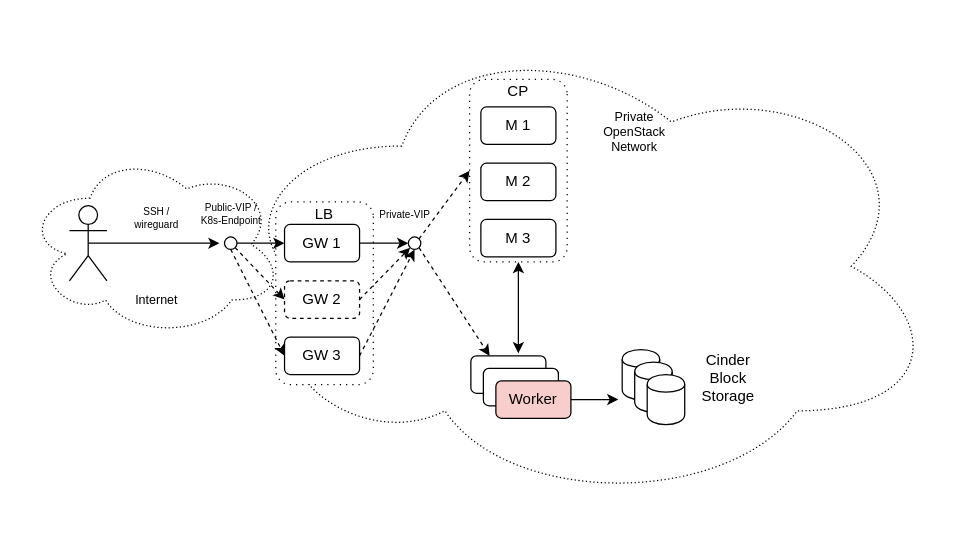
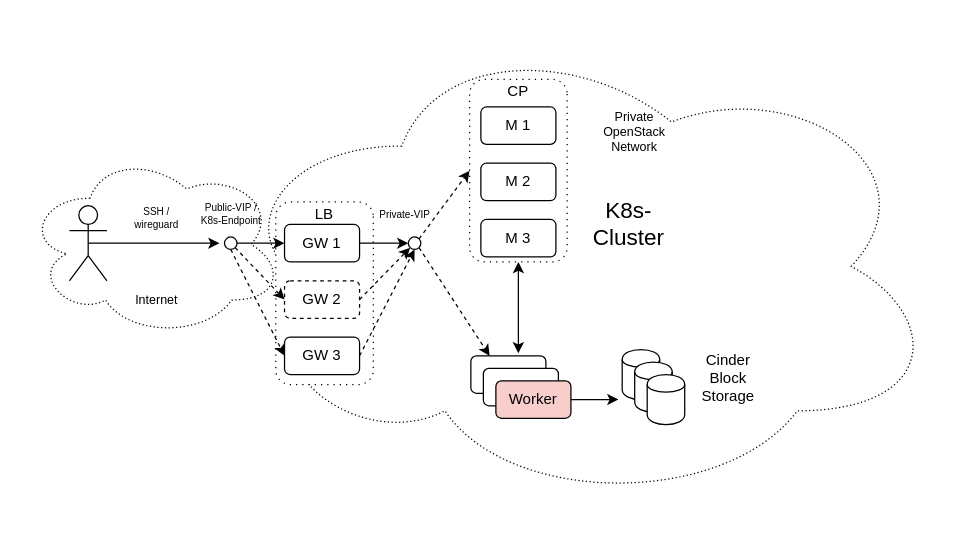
node "K8s-Cluster": added
